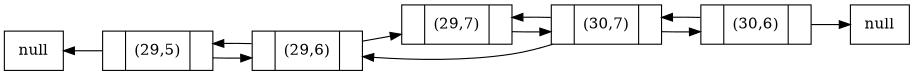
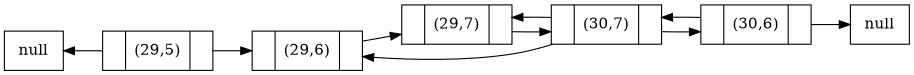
edge "(29,6)" -> "(29,5)": removed
